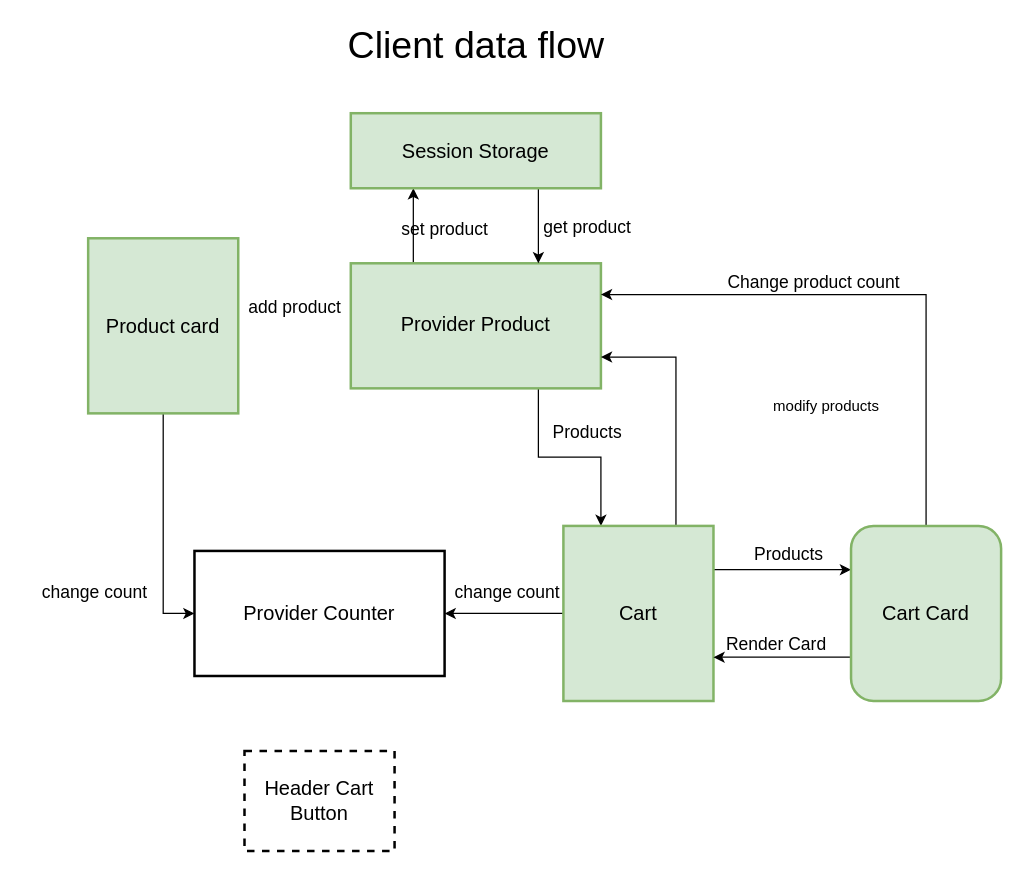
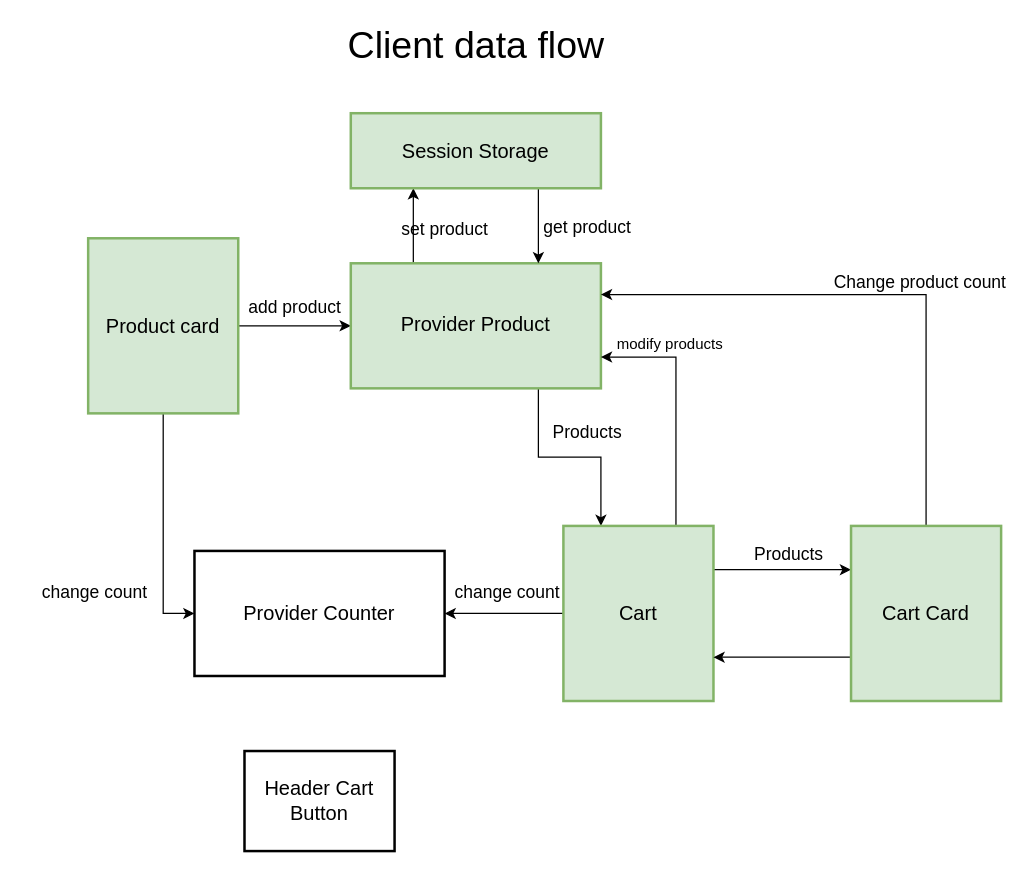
node "Change product count": moved (813, 282) -> (919, 282)
edge "Product card" -> "Provider Product": added
node "modify products": moved (826, 407) -> (669, 344)
node "Cart Card": shape rounded rectangle -> rectangle
node "Render Card": removed
node "Header Cart Button": style dashed -> solid
